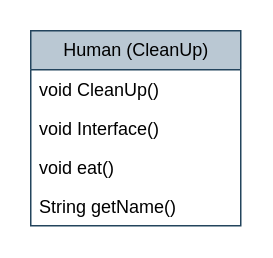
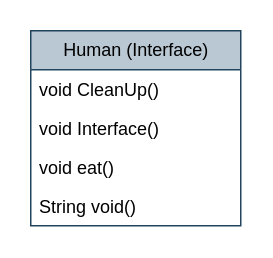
node "Human (CleanUp)": label "Human (CleanUp)" -> "Human (Interface)"
node "String getName()": label "String getName()" -> "String void()"
